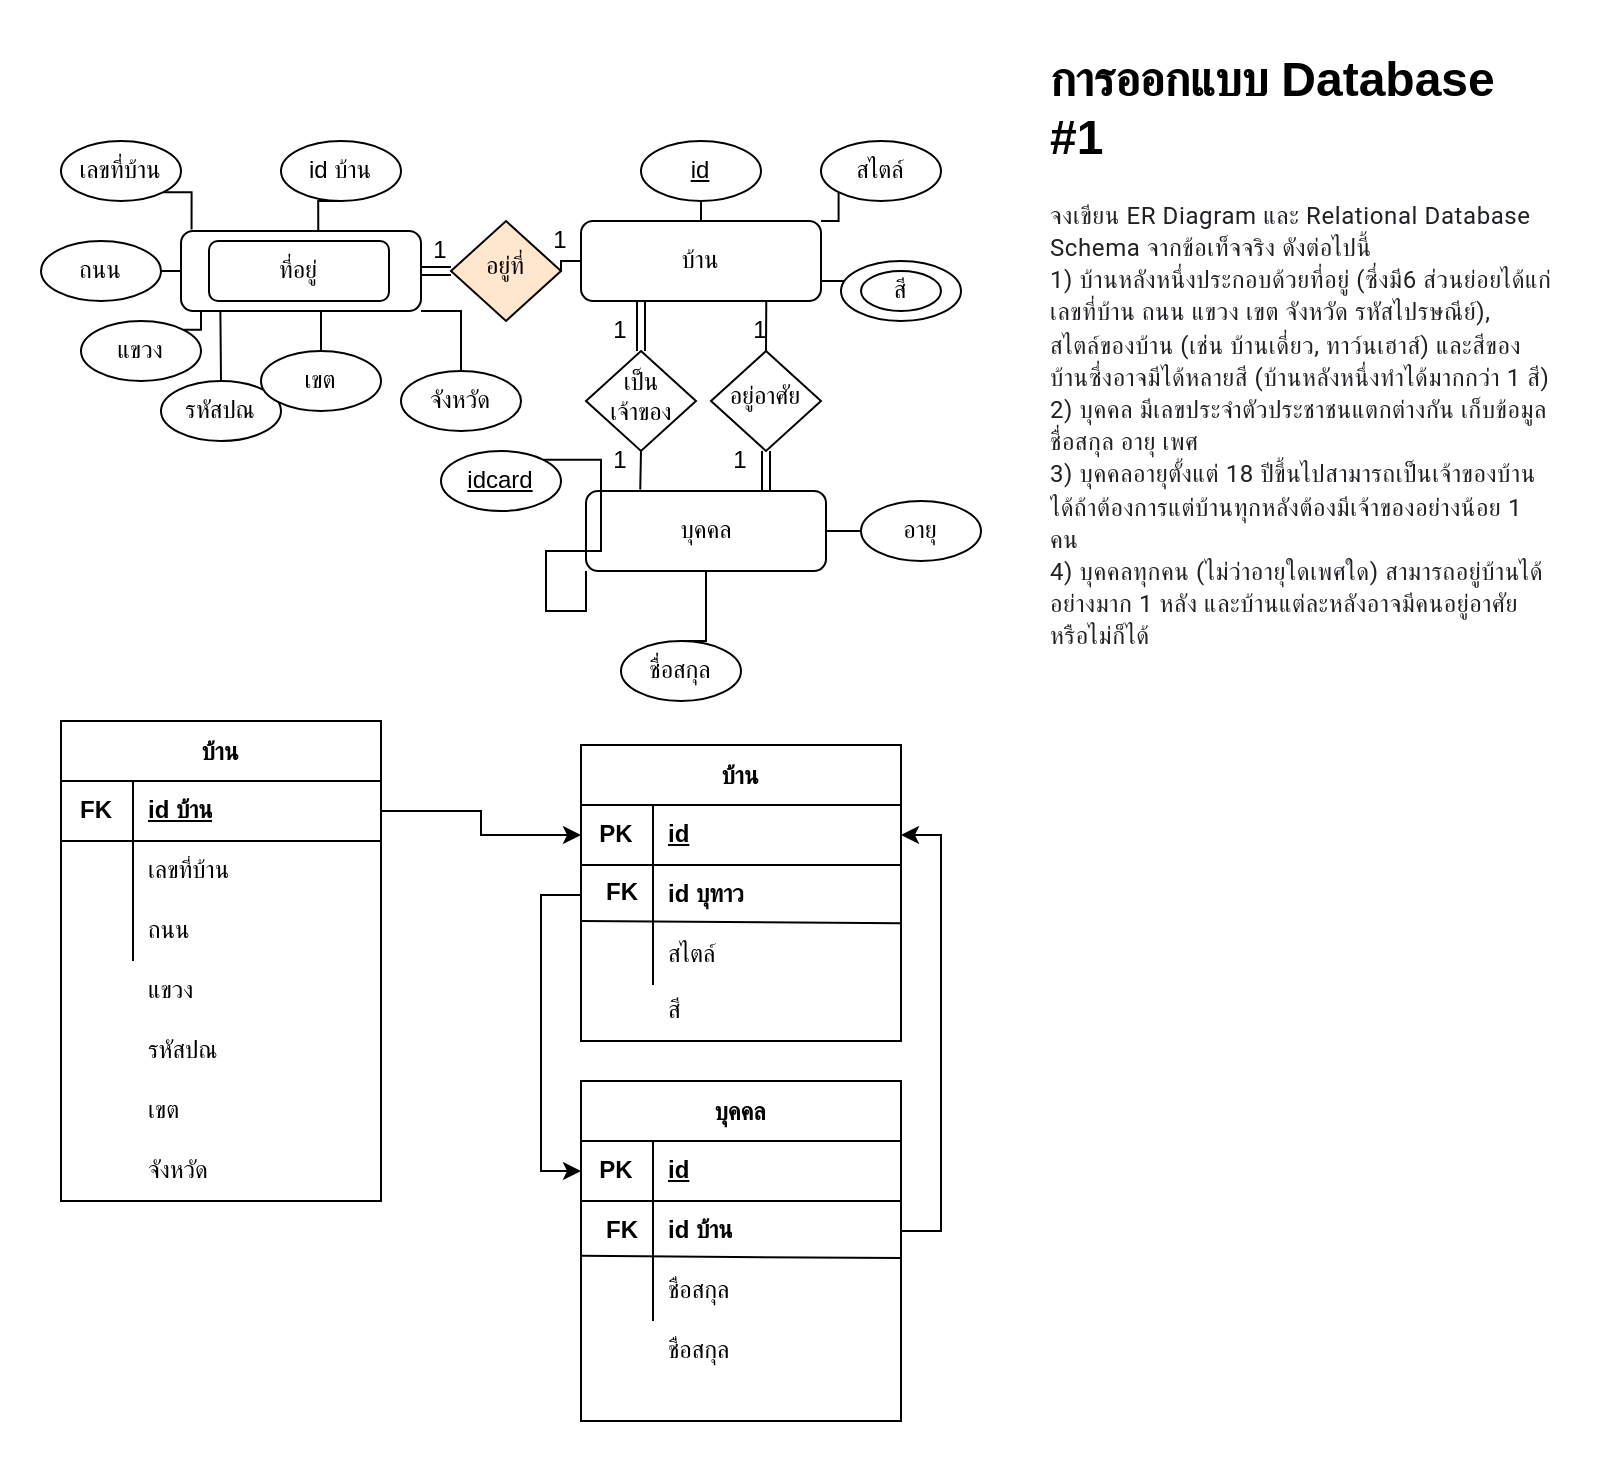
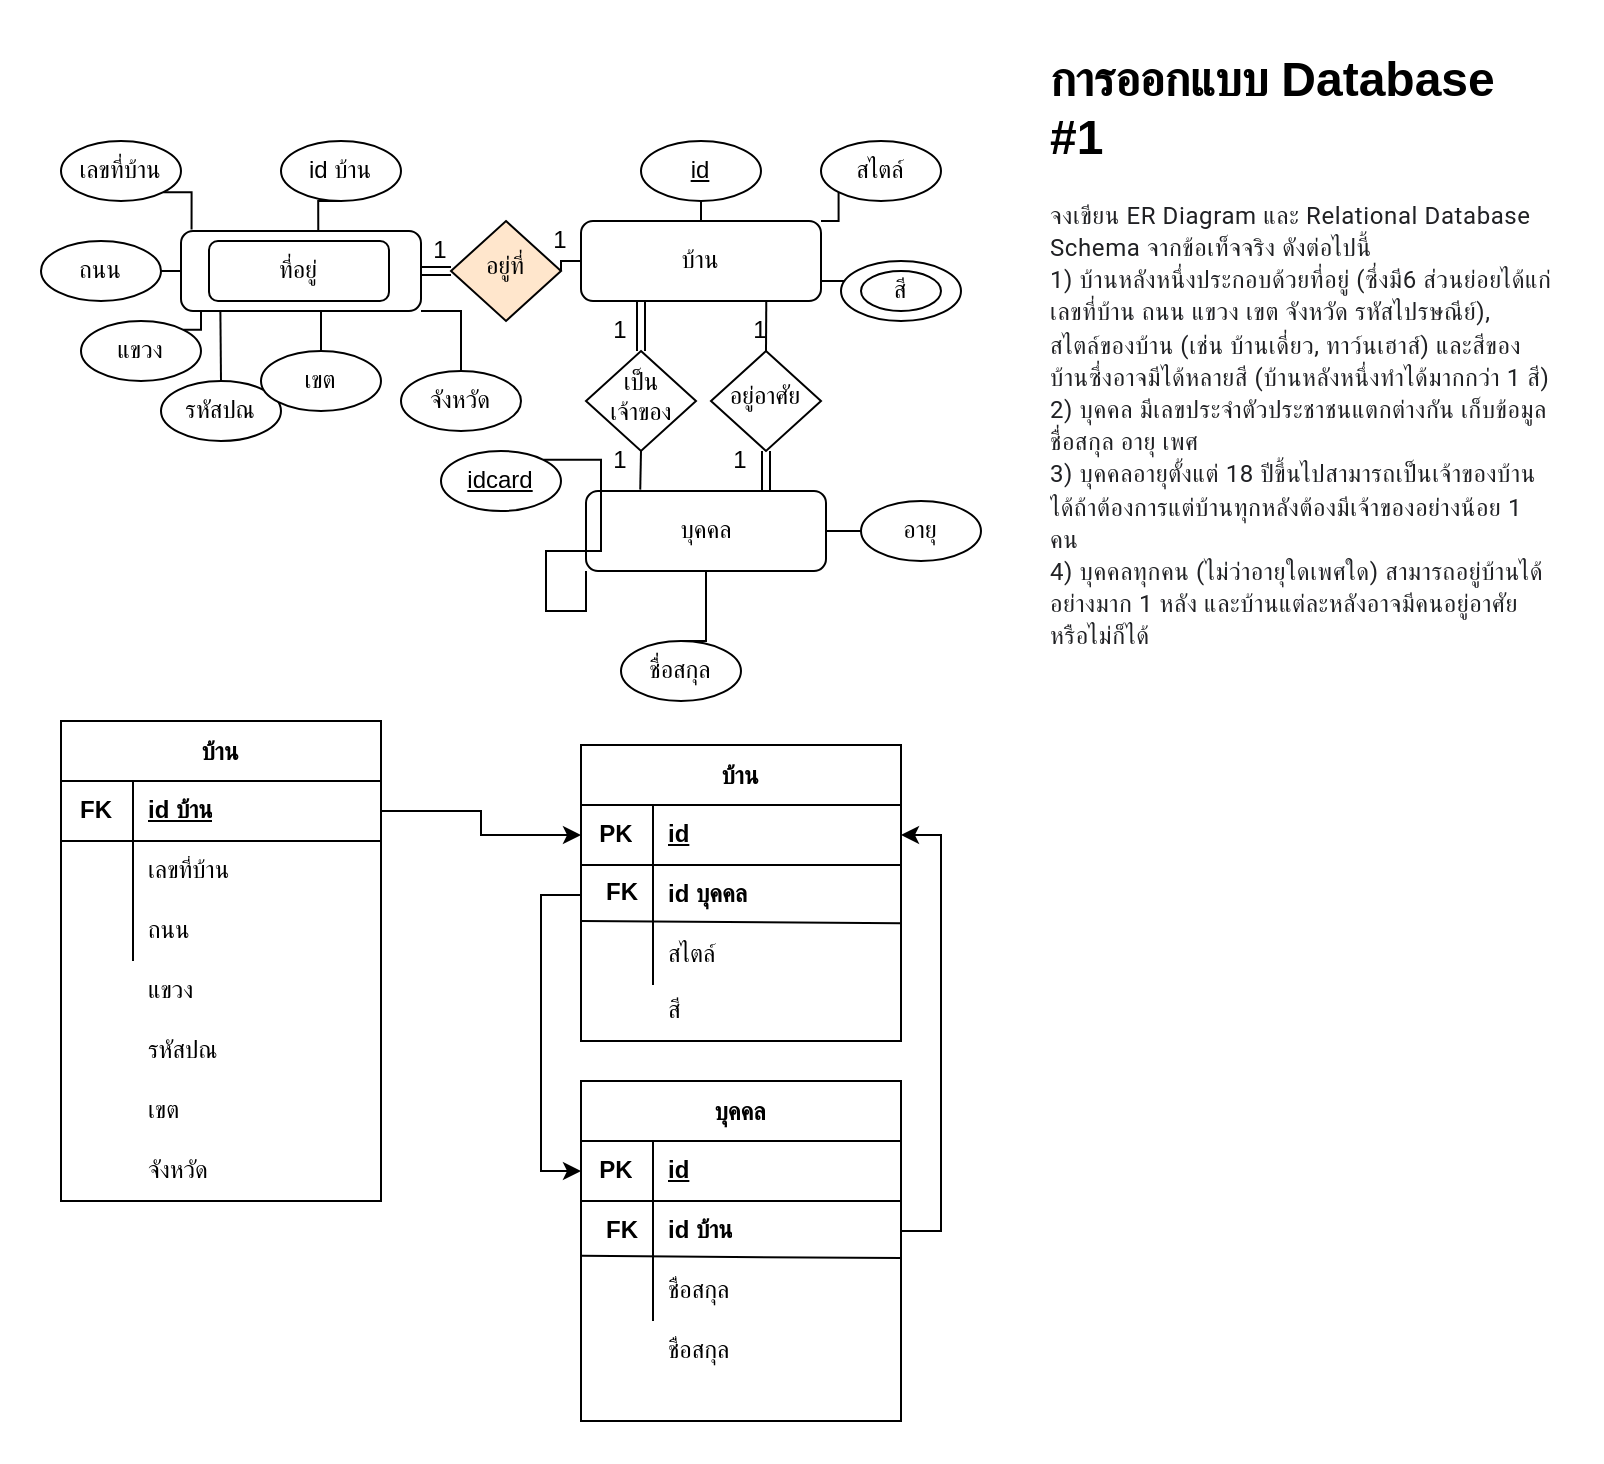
node "id บุทาว": label "id บุทาว" -> "id บุคคล"
